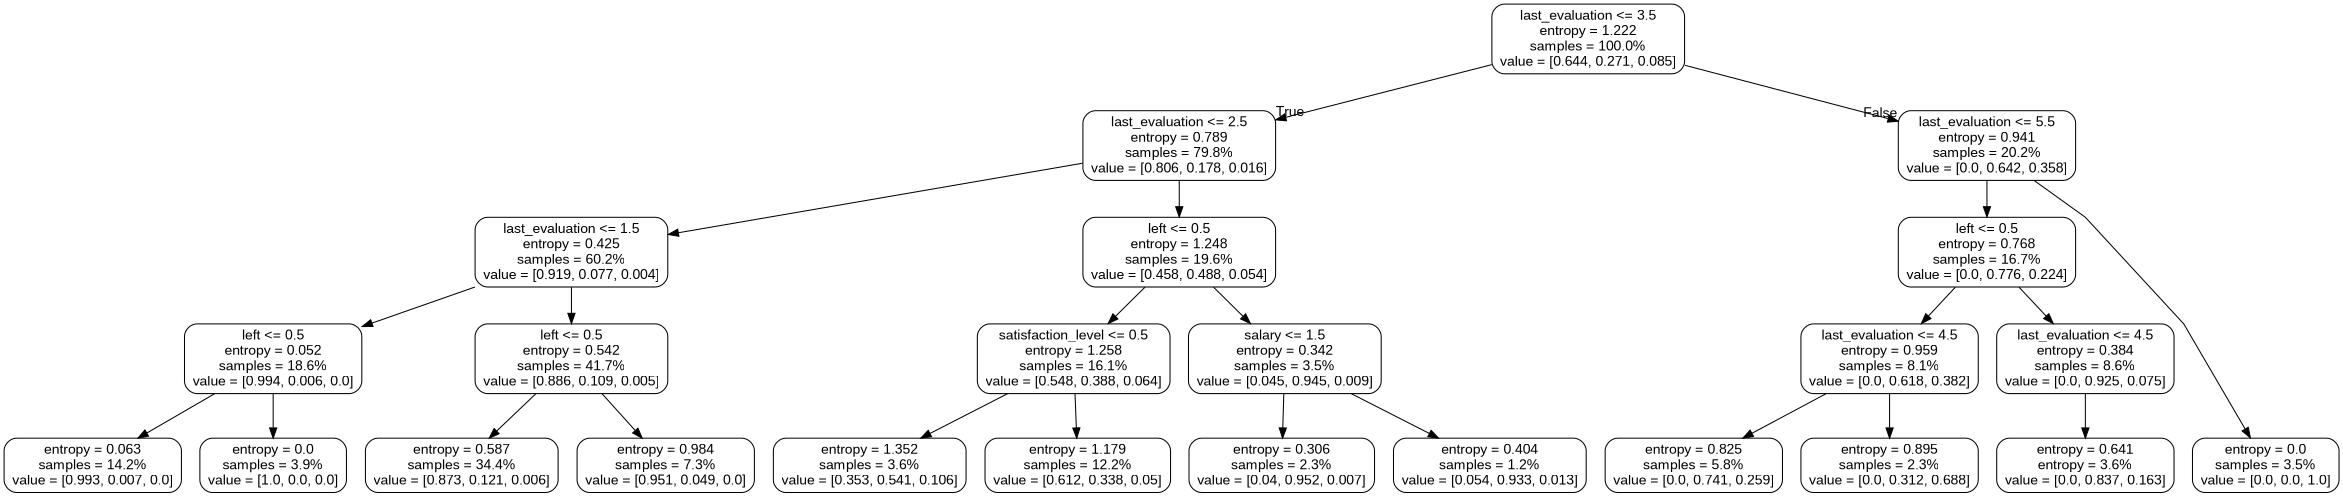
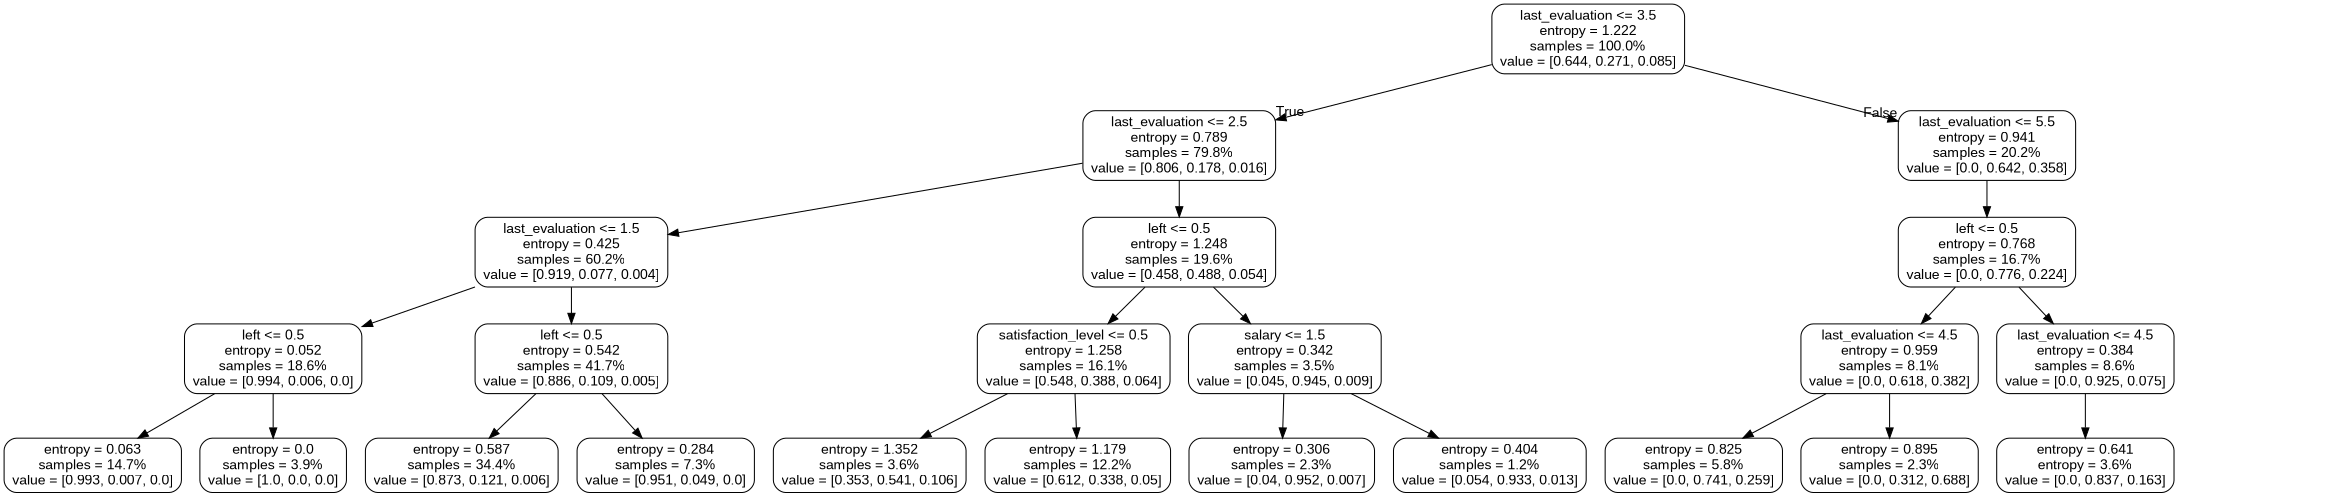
node "entropy = 0.063 samples = 14.2% value = [0.993, 0.007, 0.0]": label "entropy = 0.063 samples = 14.2% value = [0.993, 0.007, 0.0]" -> "entropy = 0.063 samples = 14.7% value = [0.993, 0.007, 0.0]"
node "entropy = 0.984 samples = 7.3% value = [0.951, 0.049, 0.0]": label "entropy = 0.984 samples = 7.3% value = [0.951, 0.049, 0.0]" -> "entropy = 0.284 samples = 7.3% value = [0.951, 0.049, 0.0]"
node "entropy = 0.0 samples = 3.5% value = [0.0, 0.0, 1.0]": removed
